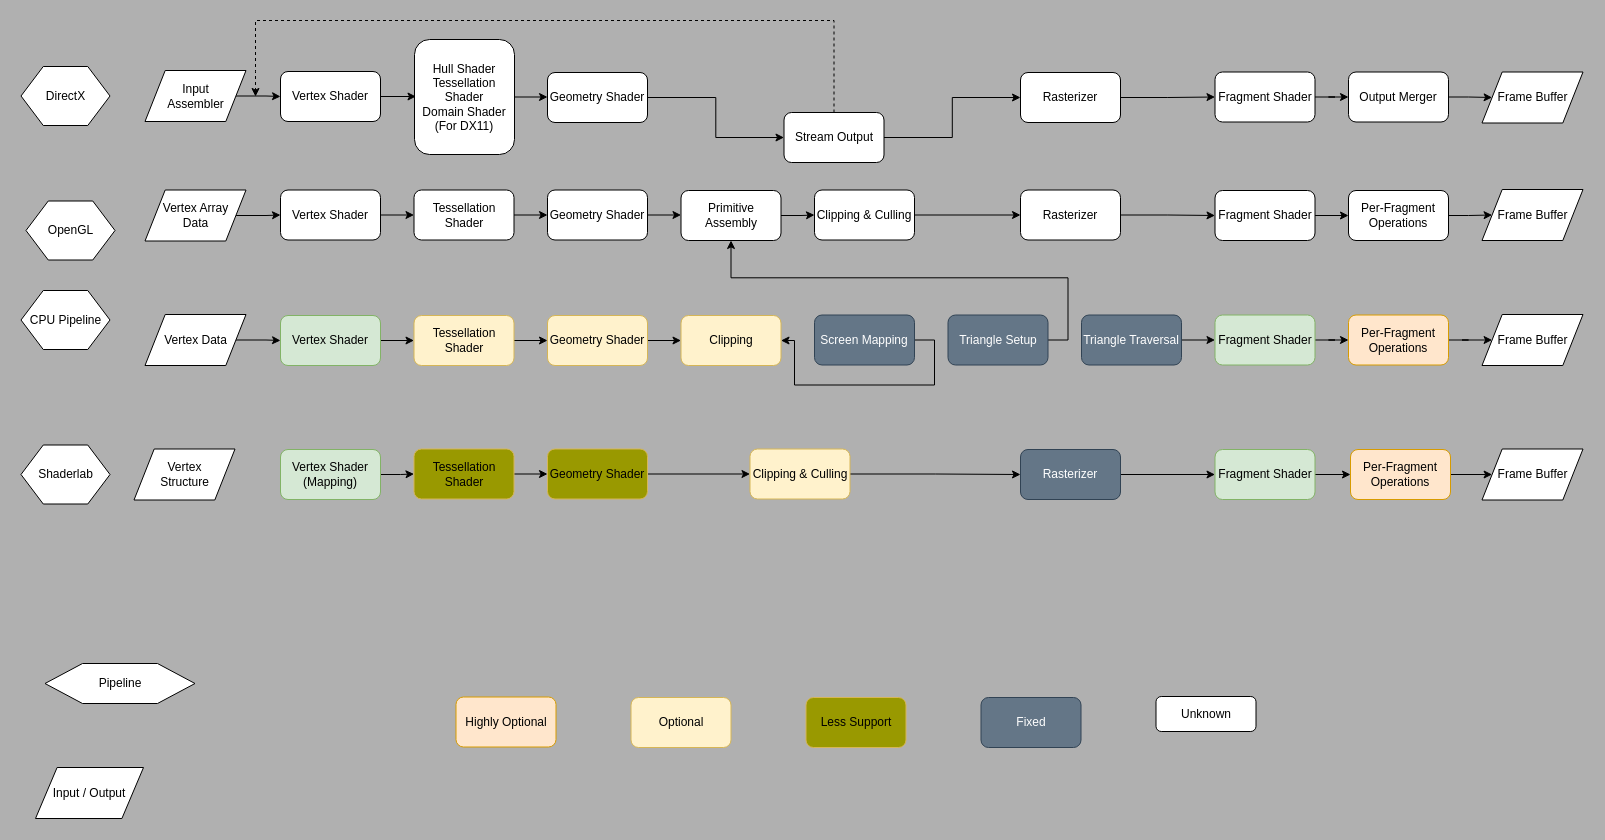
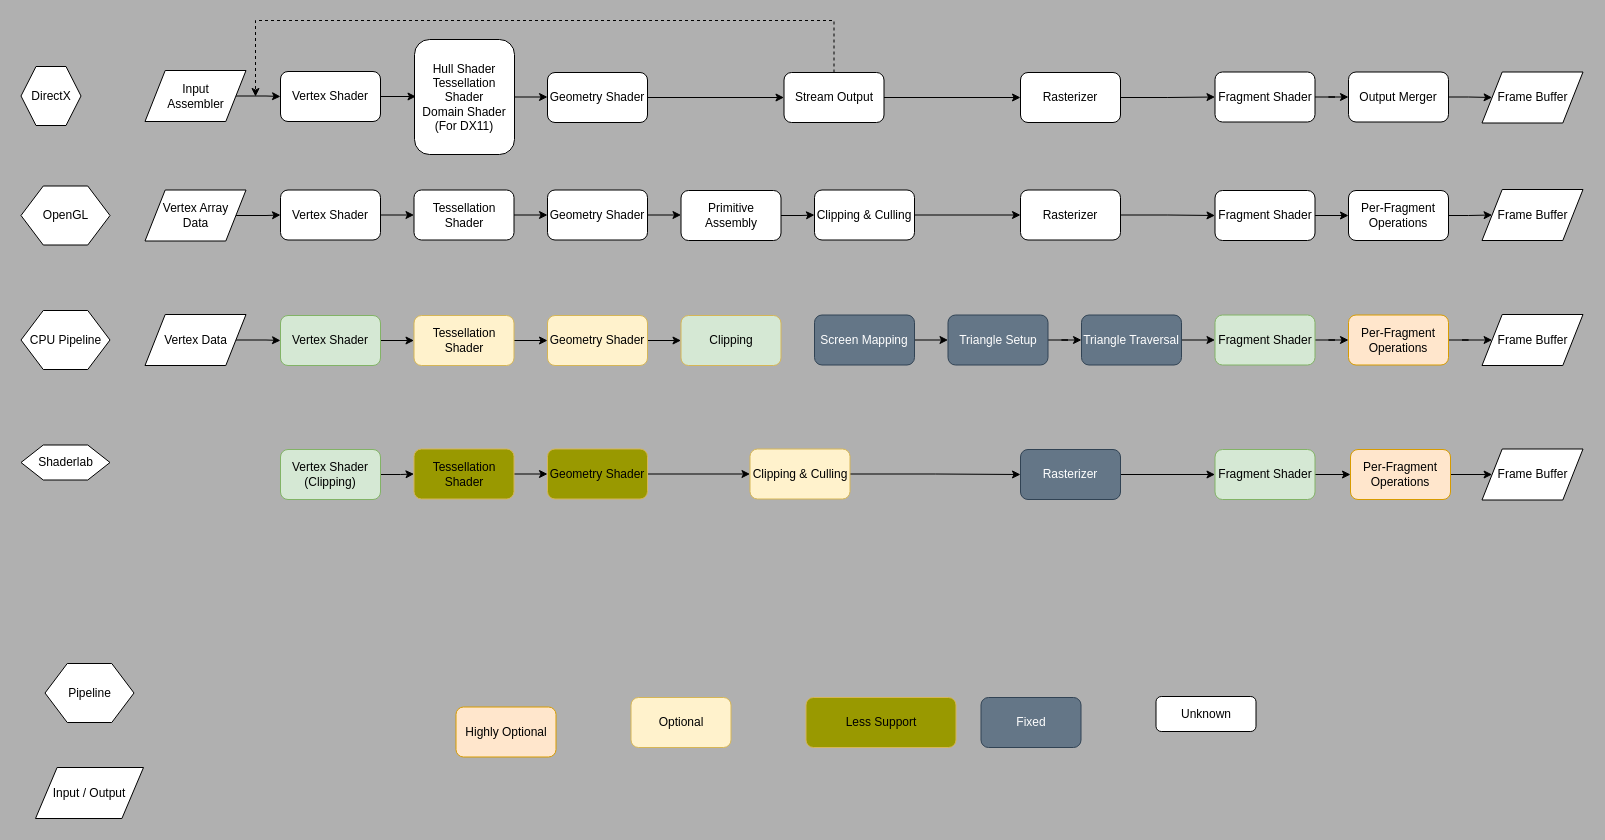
node "DirectX": size 89x59 -> 60x59
node "Stream Output": moved (834, 138) -> (834, 98)
node "OpenGL": moved (71, 231) -> (66, 216)
edge "Triangle Setup" -> "Primitive Assembly": now "Triangle Setup" -> "Triangle Traversal"
node "CPU Pipeline": moved (66, 320) -> (66, 340)
node "Clipping": fillcolor #fff2cc -> #d5e8d4
edge "Screen Mapping" -> "Clipping": now "Screen Mapping" -> "Triangle Setup"
node "Shaderlab": size 89x59 -> 89x35
node "Vertex Structure": removed
node "Vertex Shader (Mapping)": label "Vertex Shader (Mapping)" -> "Vertex Shader (Clipping)"
node "Pipeline": size 150x40 -> 89x59
node "Highly Optional": moved (506, 722) -> (506, 732)
node "Less Support": size 100x50 -> 150x50
